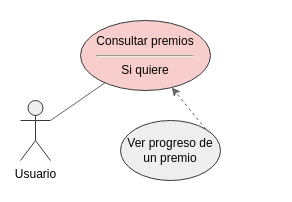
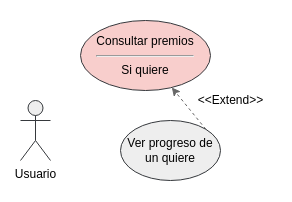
node "<<Extend>>": added
edge "Consultar premiosSi quiere" -- "Usuario": removed
node "Ver progreso de un premio": label "Ver progreso de un premio" -> "Ver progreso de un quiere"
